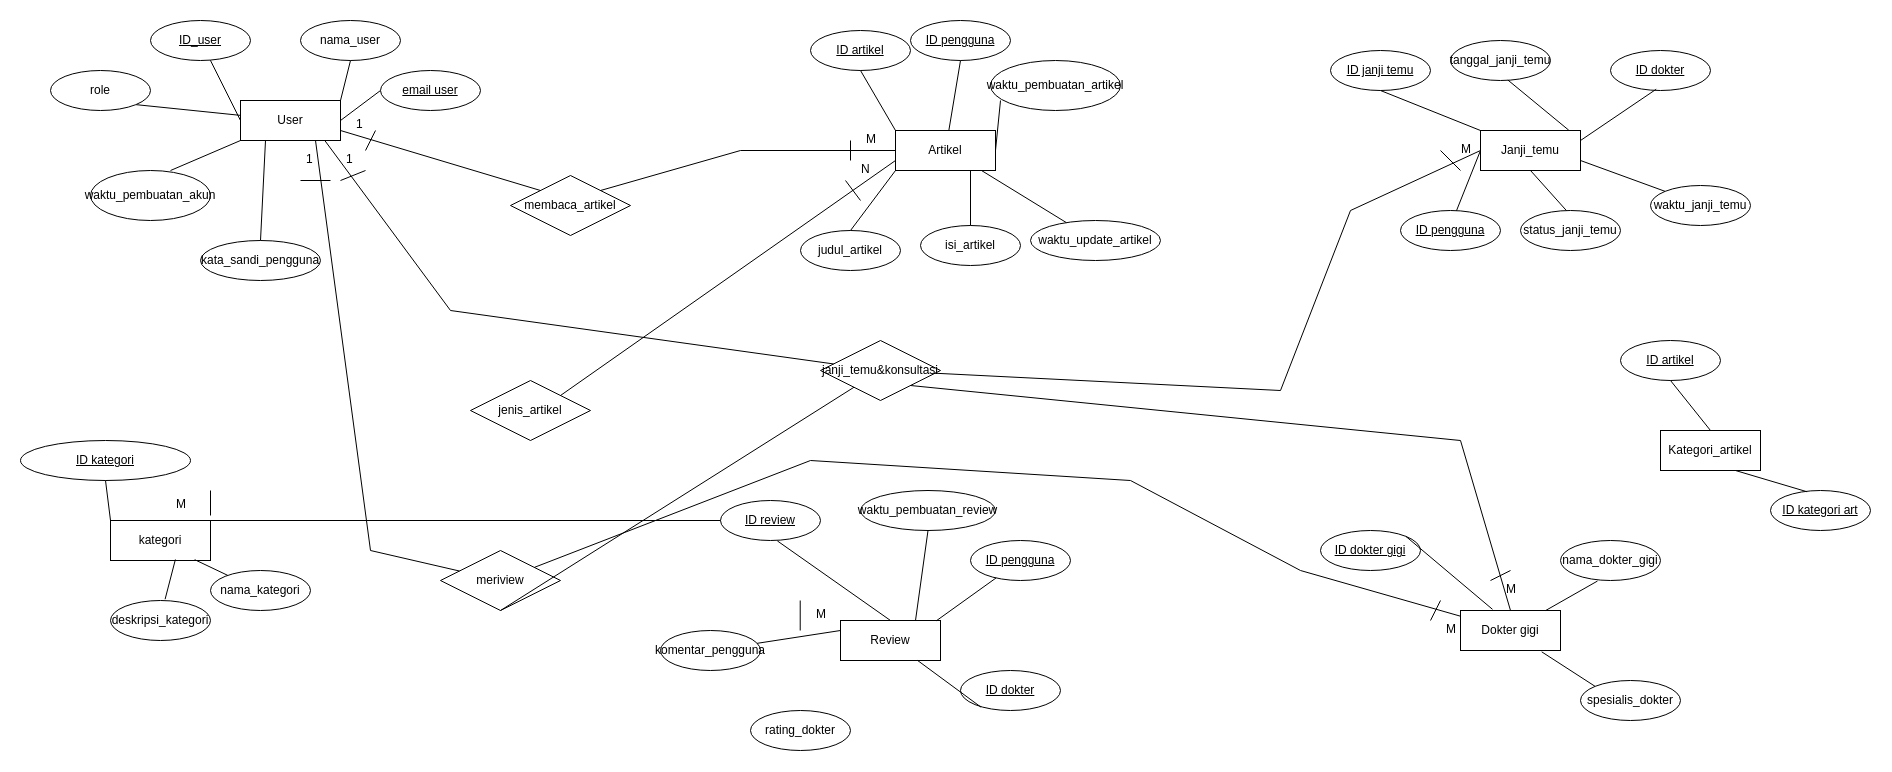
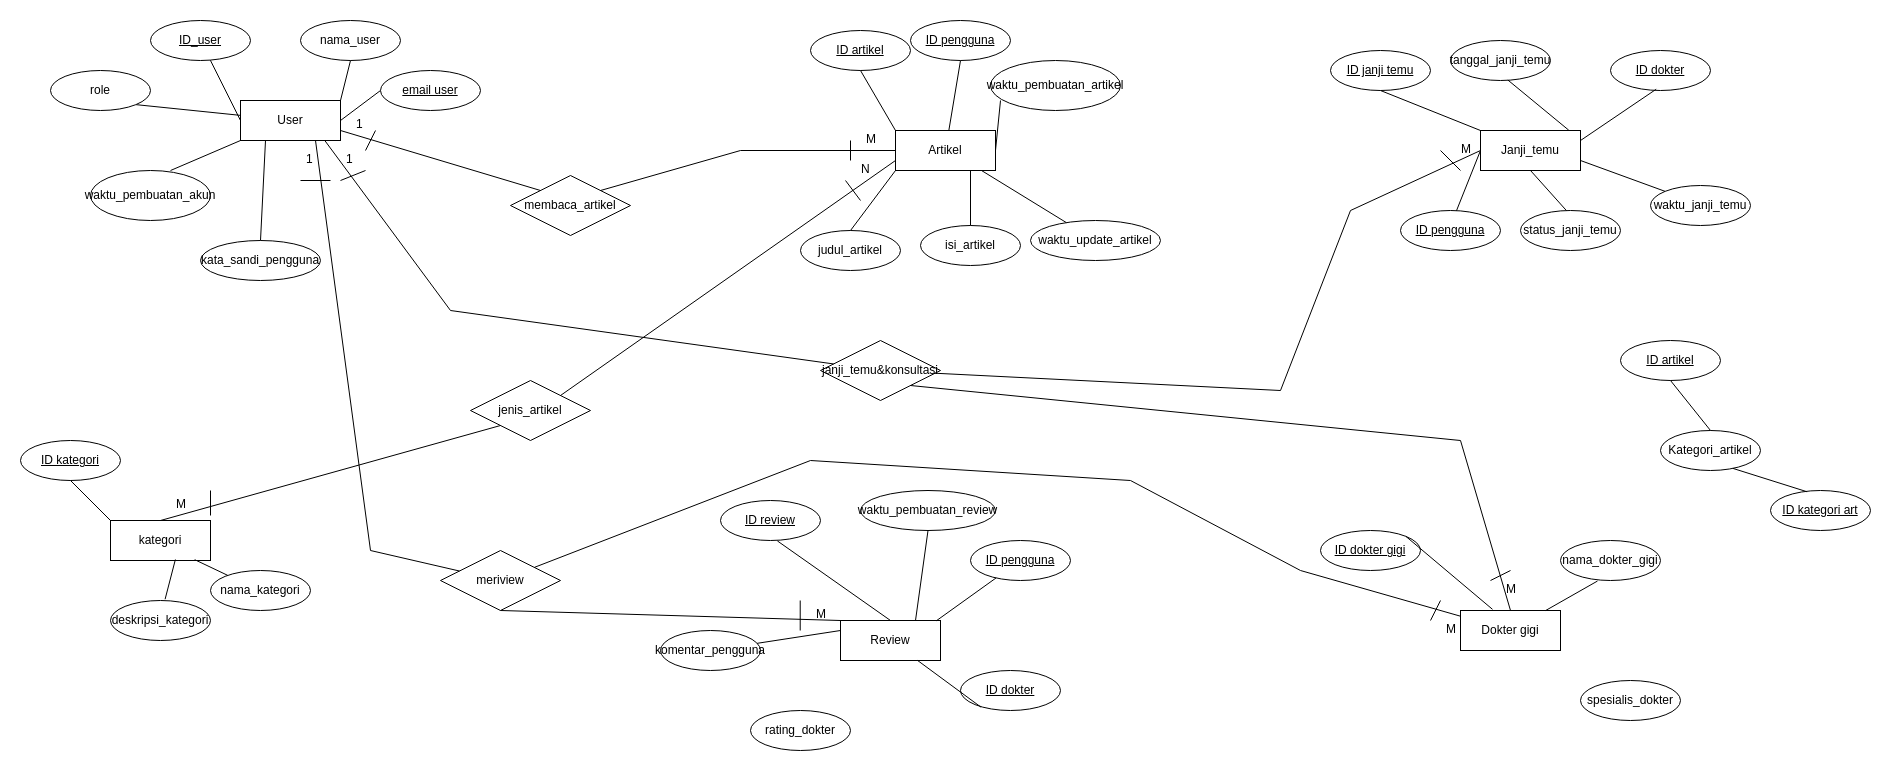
node "Kategori_artikel": shape rectangle -> ellipse
edge "janji_temu&konsultasi" -- "meriview": now "Review" -- "meriview"
node "ID kategori": size 170x40 -> 100x40
edge "ID review" -- "kategori": now "jenis_artikel" -- "kategori"
edge "Dokter gigi" -- "spesialis_dokter": removed
